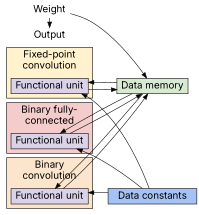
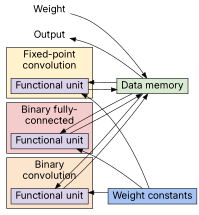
edge "Weight" -> "Output": now "Data memory" -> "Output"
node "Data constants": label "Data constants" -> "Weight constants"
